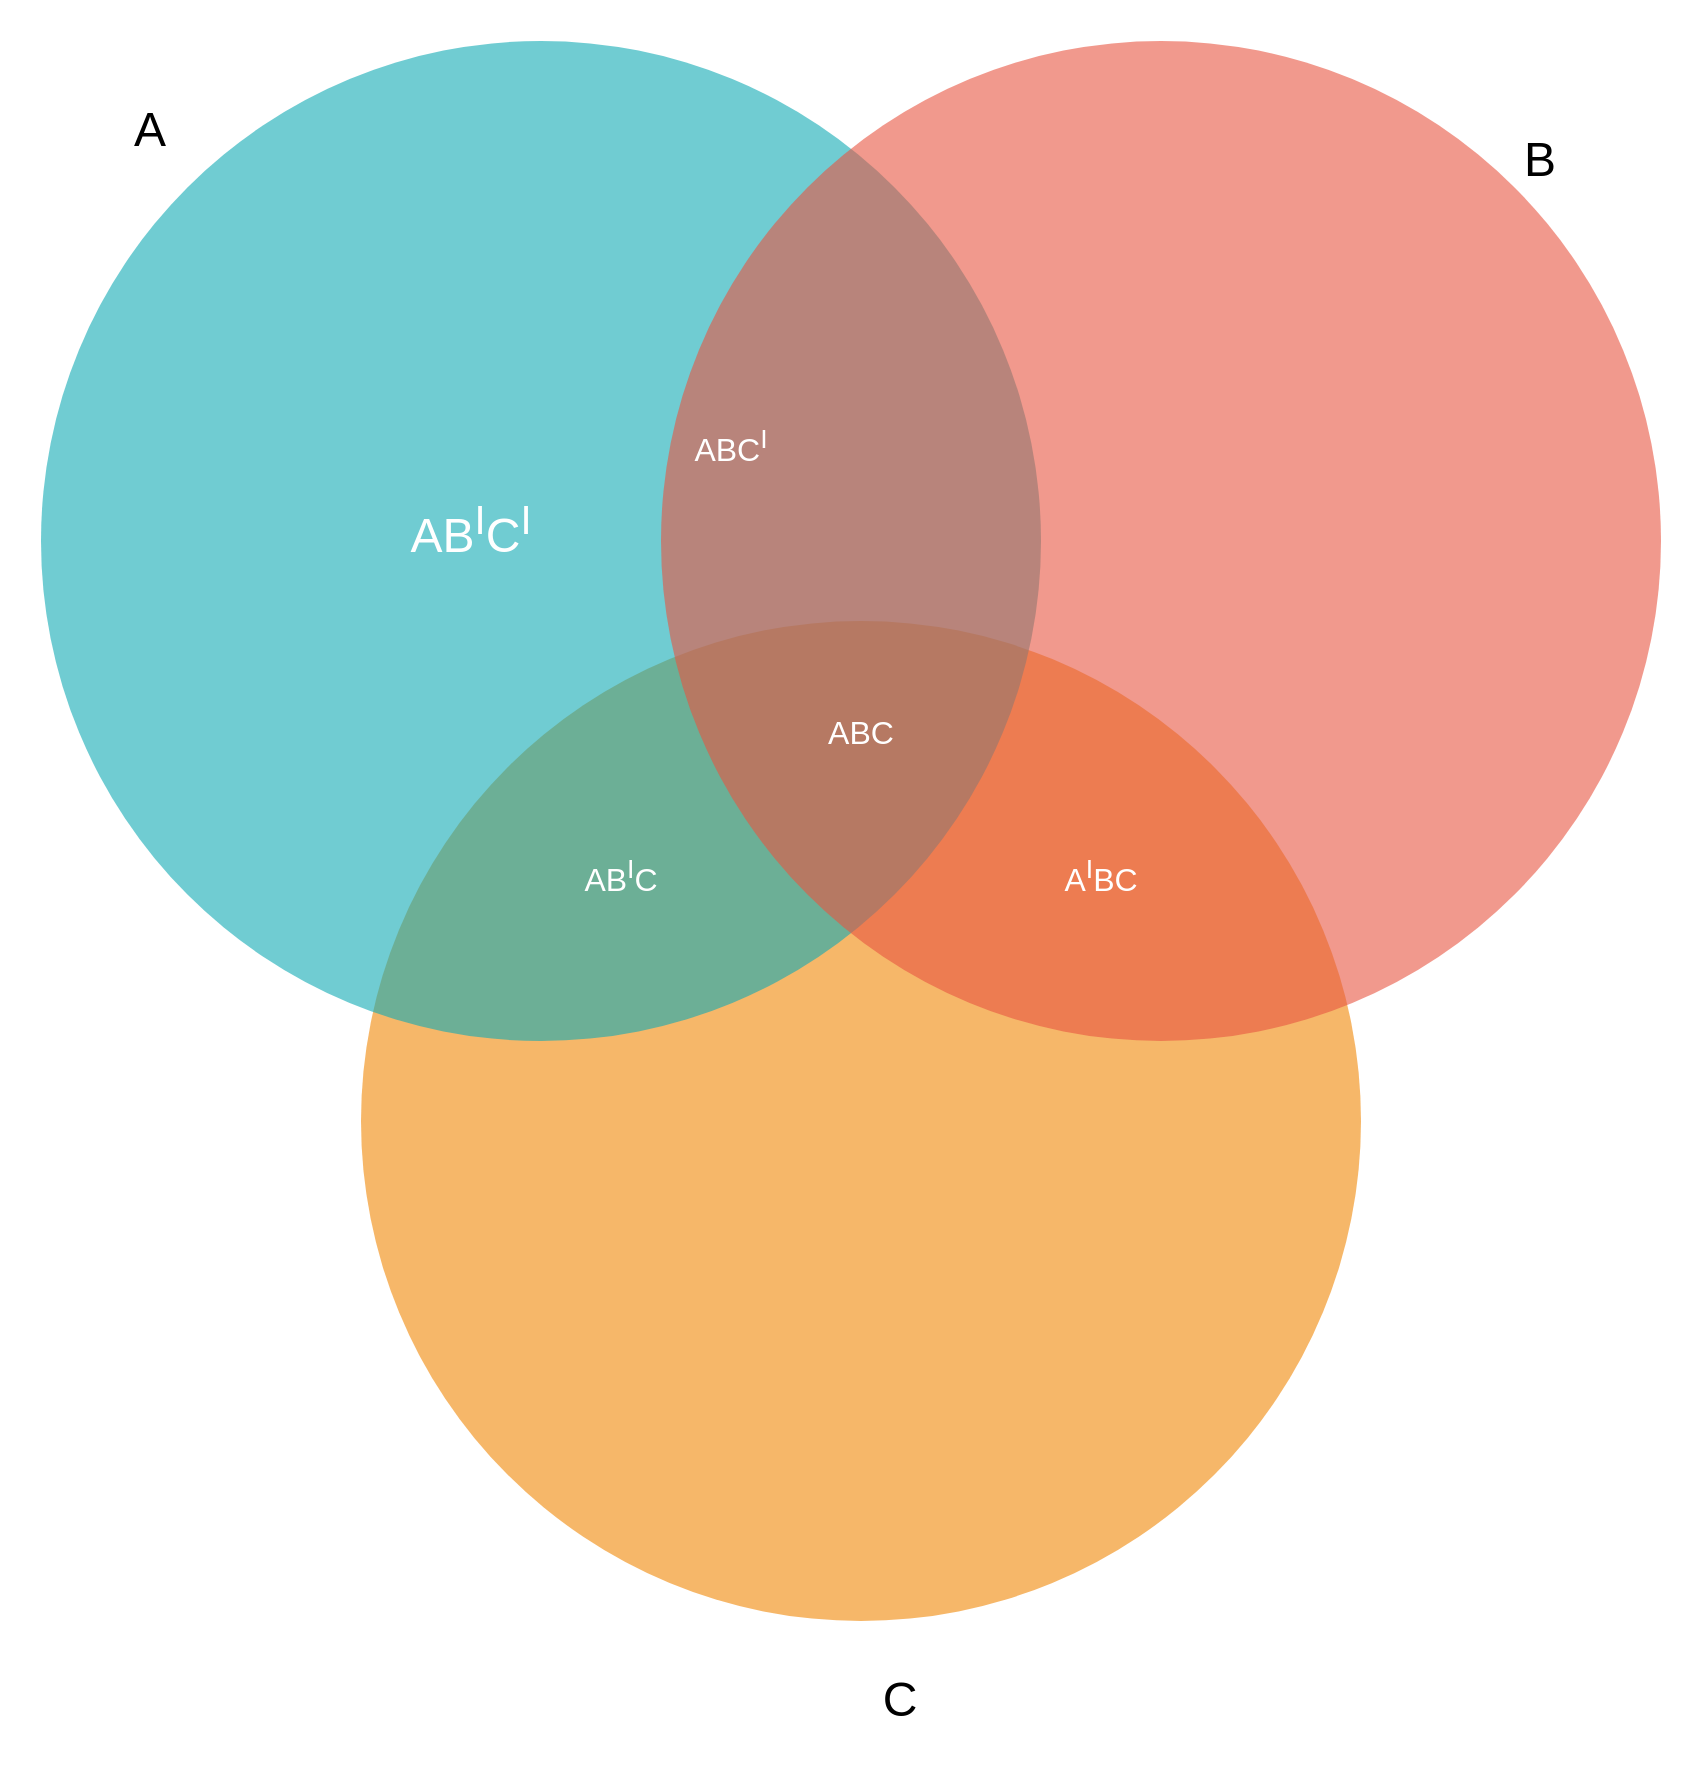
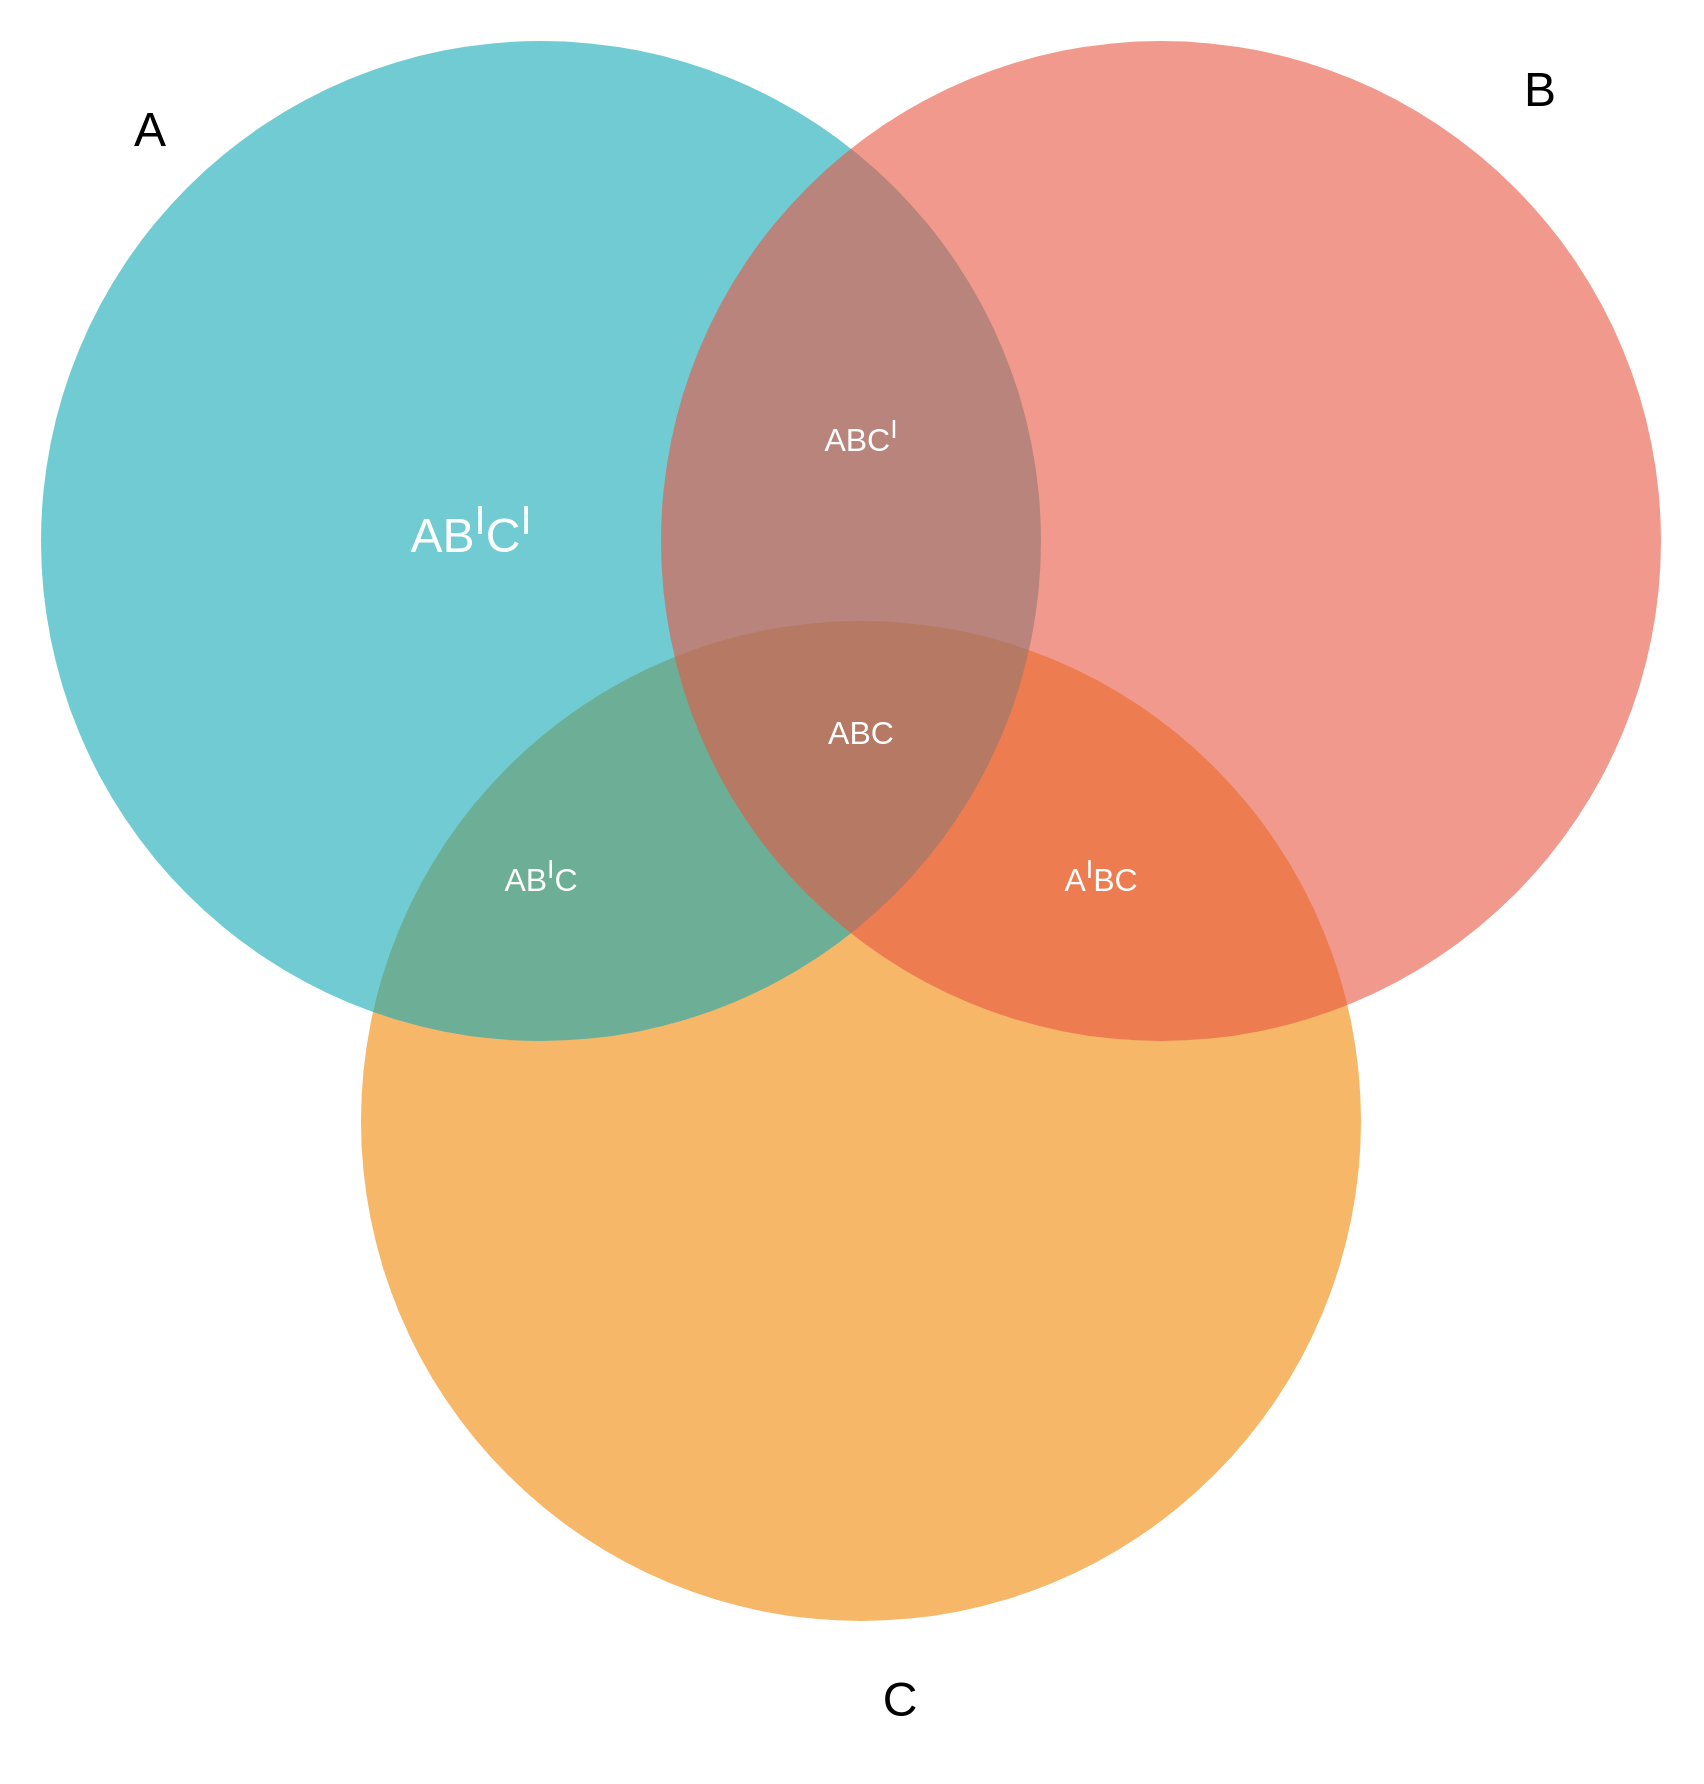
node "B": moved (1541, 161) -> (1541, 91)
node "ABCI": moved (731, 451) -> (861, 441)
node "ABIC": moved (621, 881) -> (541, 881)
